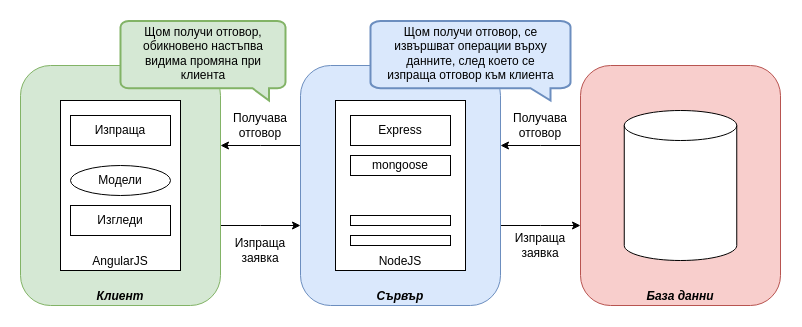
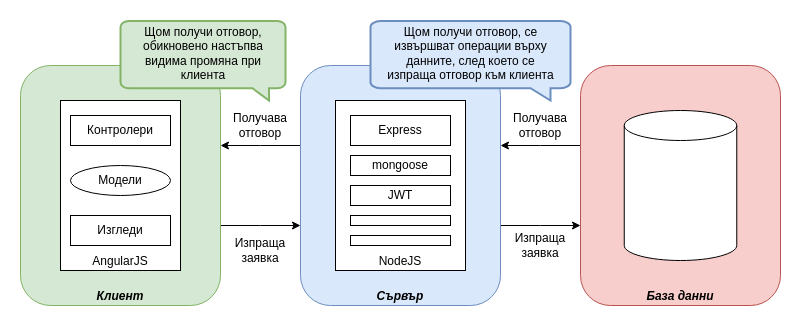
node "Изпраща": label "Изпраща" -> "Контролери"
node "JWT": added
node "Изгледи": moved (121, 221) -> (121, 231)
